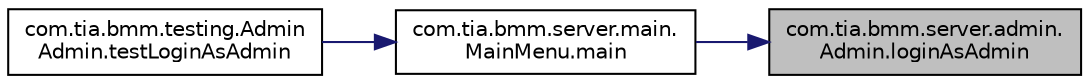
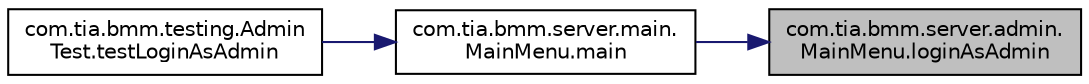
node "com.tia.bmm.testing.Admin Admin.testLoginAsAdmin": label "com.tia.bmm.testing.Admin Admin.testLoginAsAdmin" -> "com.tia.bmm.testing.Admin Test.testLoginAsAdmin"
node "com.tia.bmm.server.admin. Admin.loginAsAdmin": label "com.tia.bmm.server.admin. Admin.loginAsAdmin" -> "com.tia.bmm.server.admin. MainMenu.loginAsAdmin"
